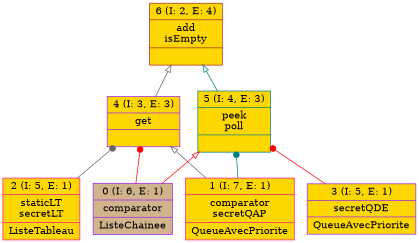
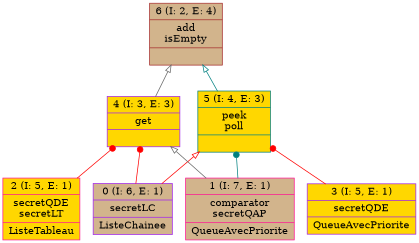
node "6 (I: 2, E: 4)": fillcolor gold -> tan
edge "2 (I: 5, E: 1)" -> "4 (I: 3, E: 3)": color gray40 -> red
node "2 (I: 5, E: 1)": text "staticLT" -> "secretQDE"
node "0 (I: 6, E: 1)": text "comparator" -> "secretLC"
node "1 (I: 7, E: 1)": fillcolor gold -> tan
